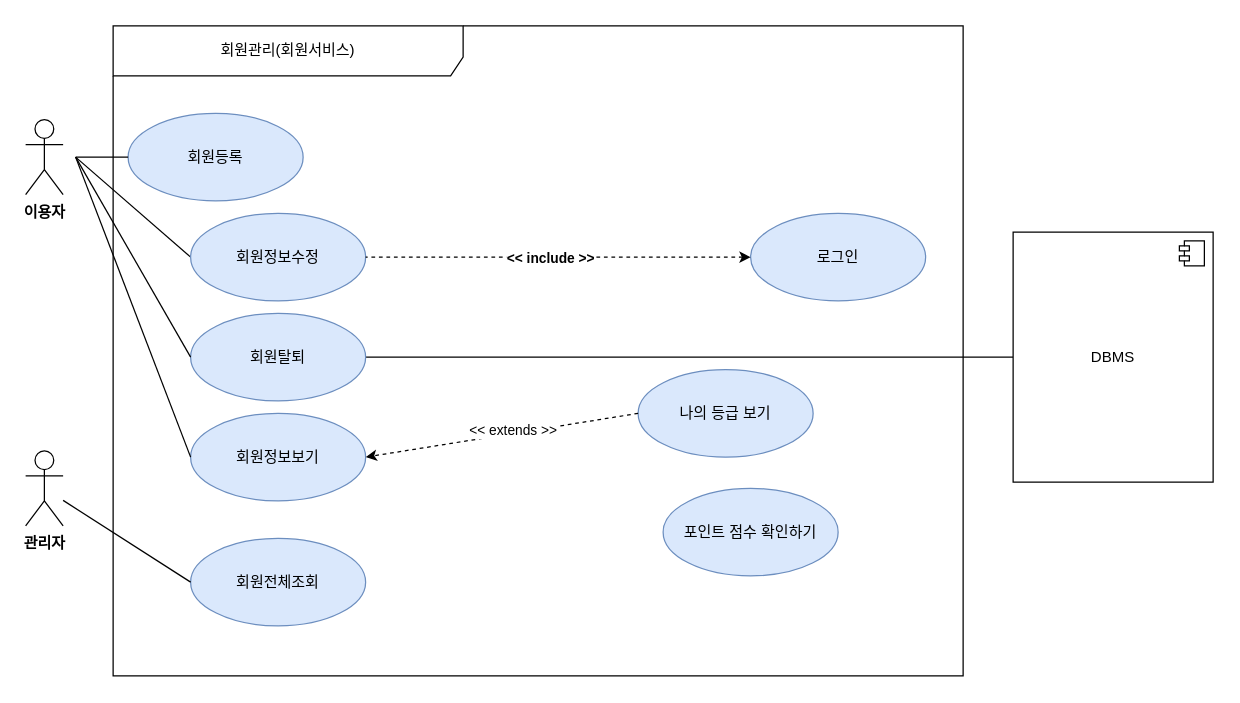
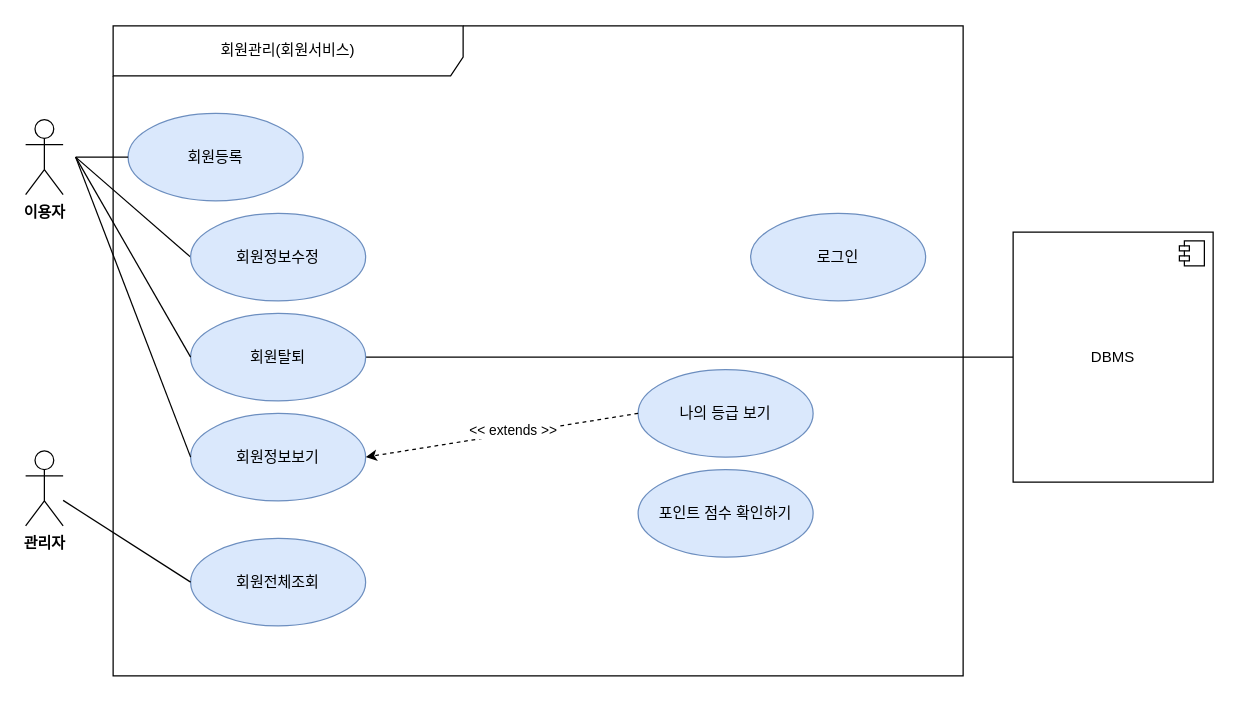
edge "회원정보수정" -> "로그인": removed, label "<< include >>"
node "포인트 점수 확인하기": moved (751, 532) -> (726, 513)
